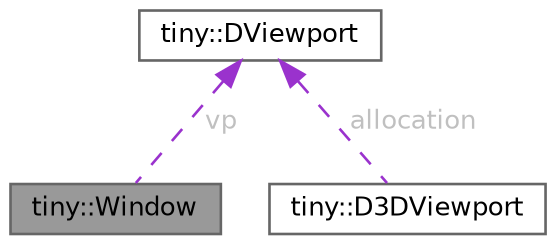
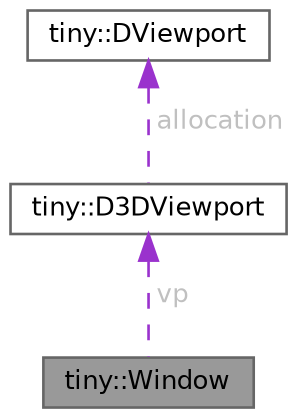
edge "tiny::Window" -> "tiny::DViewport": now "tiny::Window" -> "tiny::D3DViewport"
